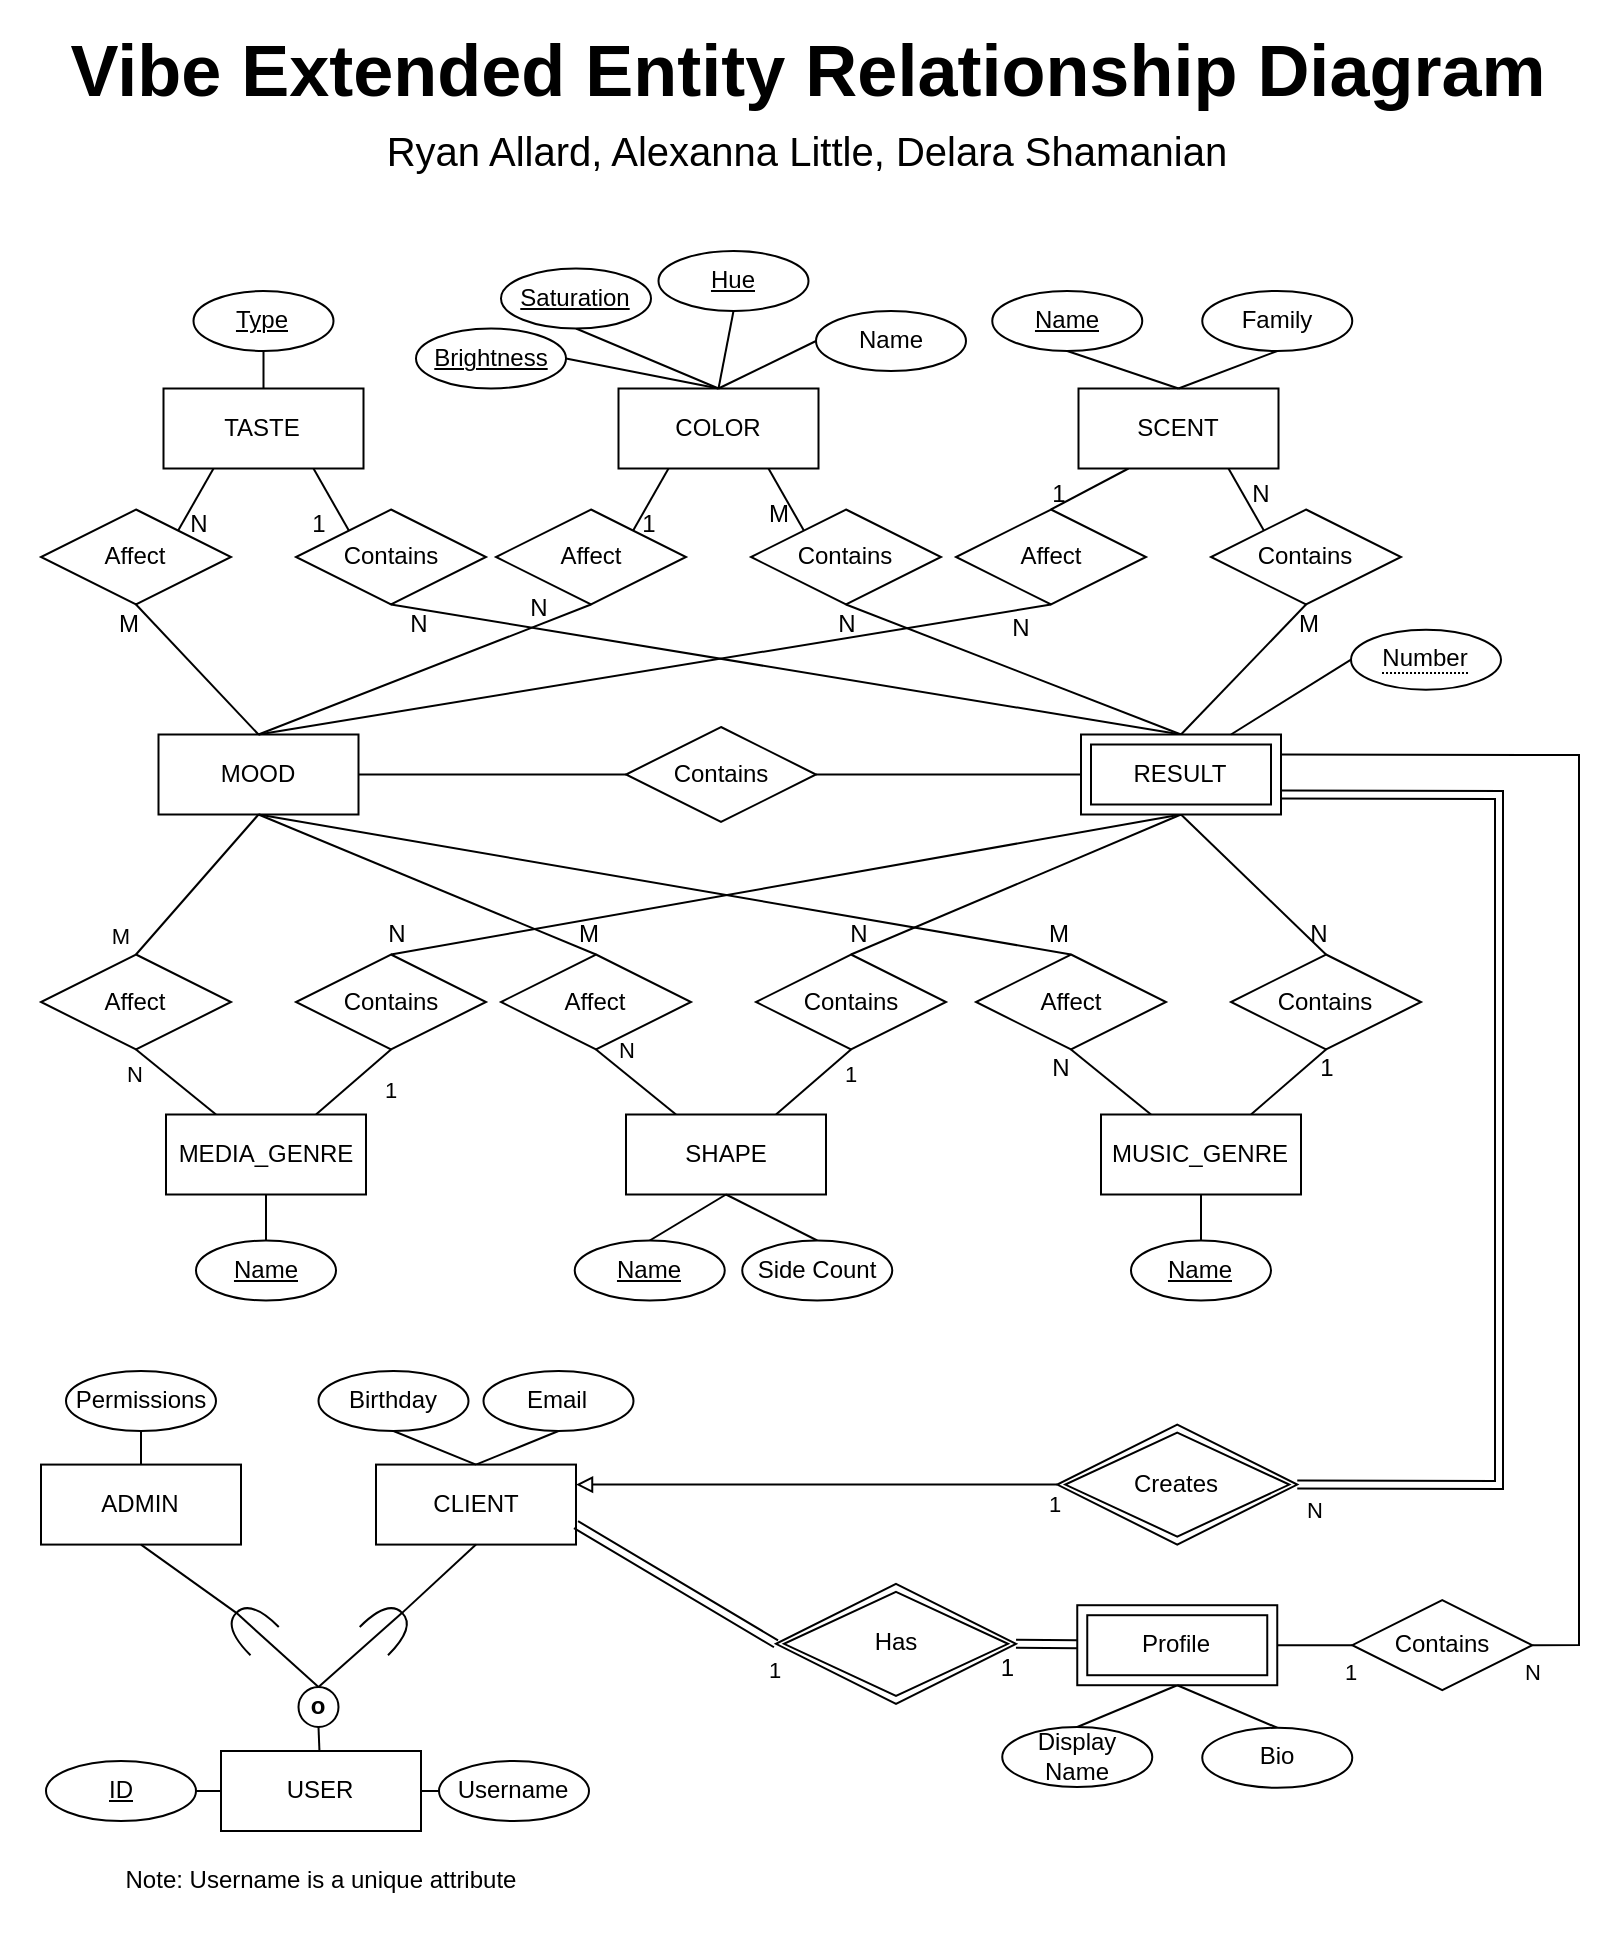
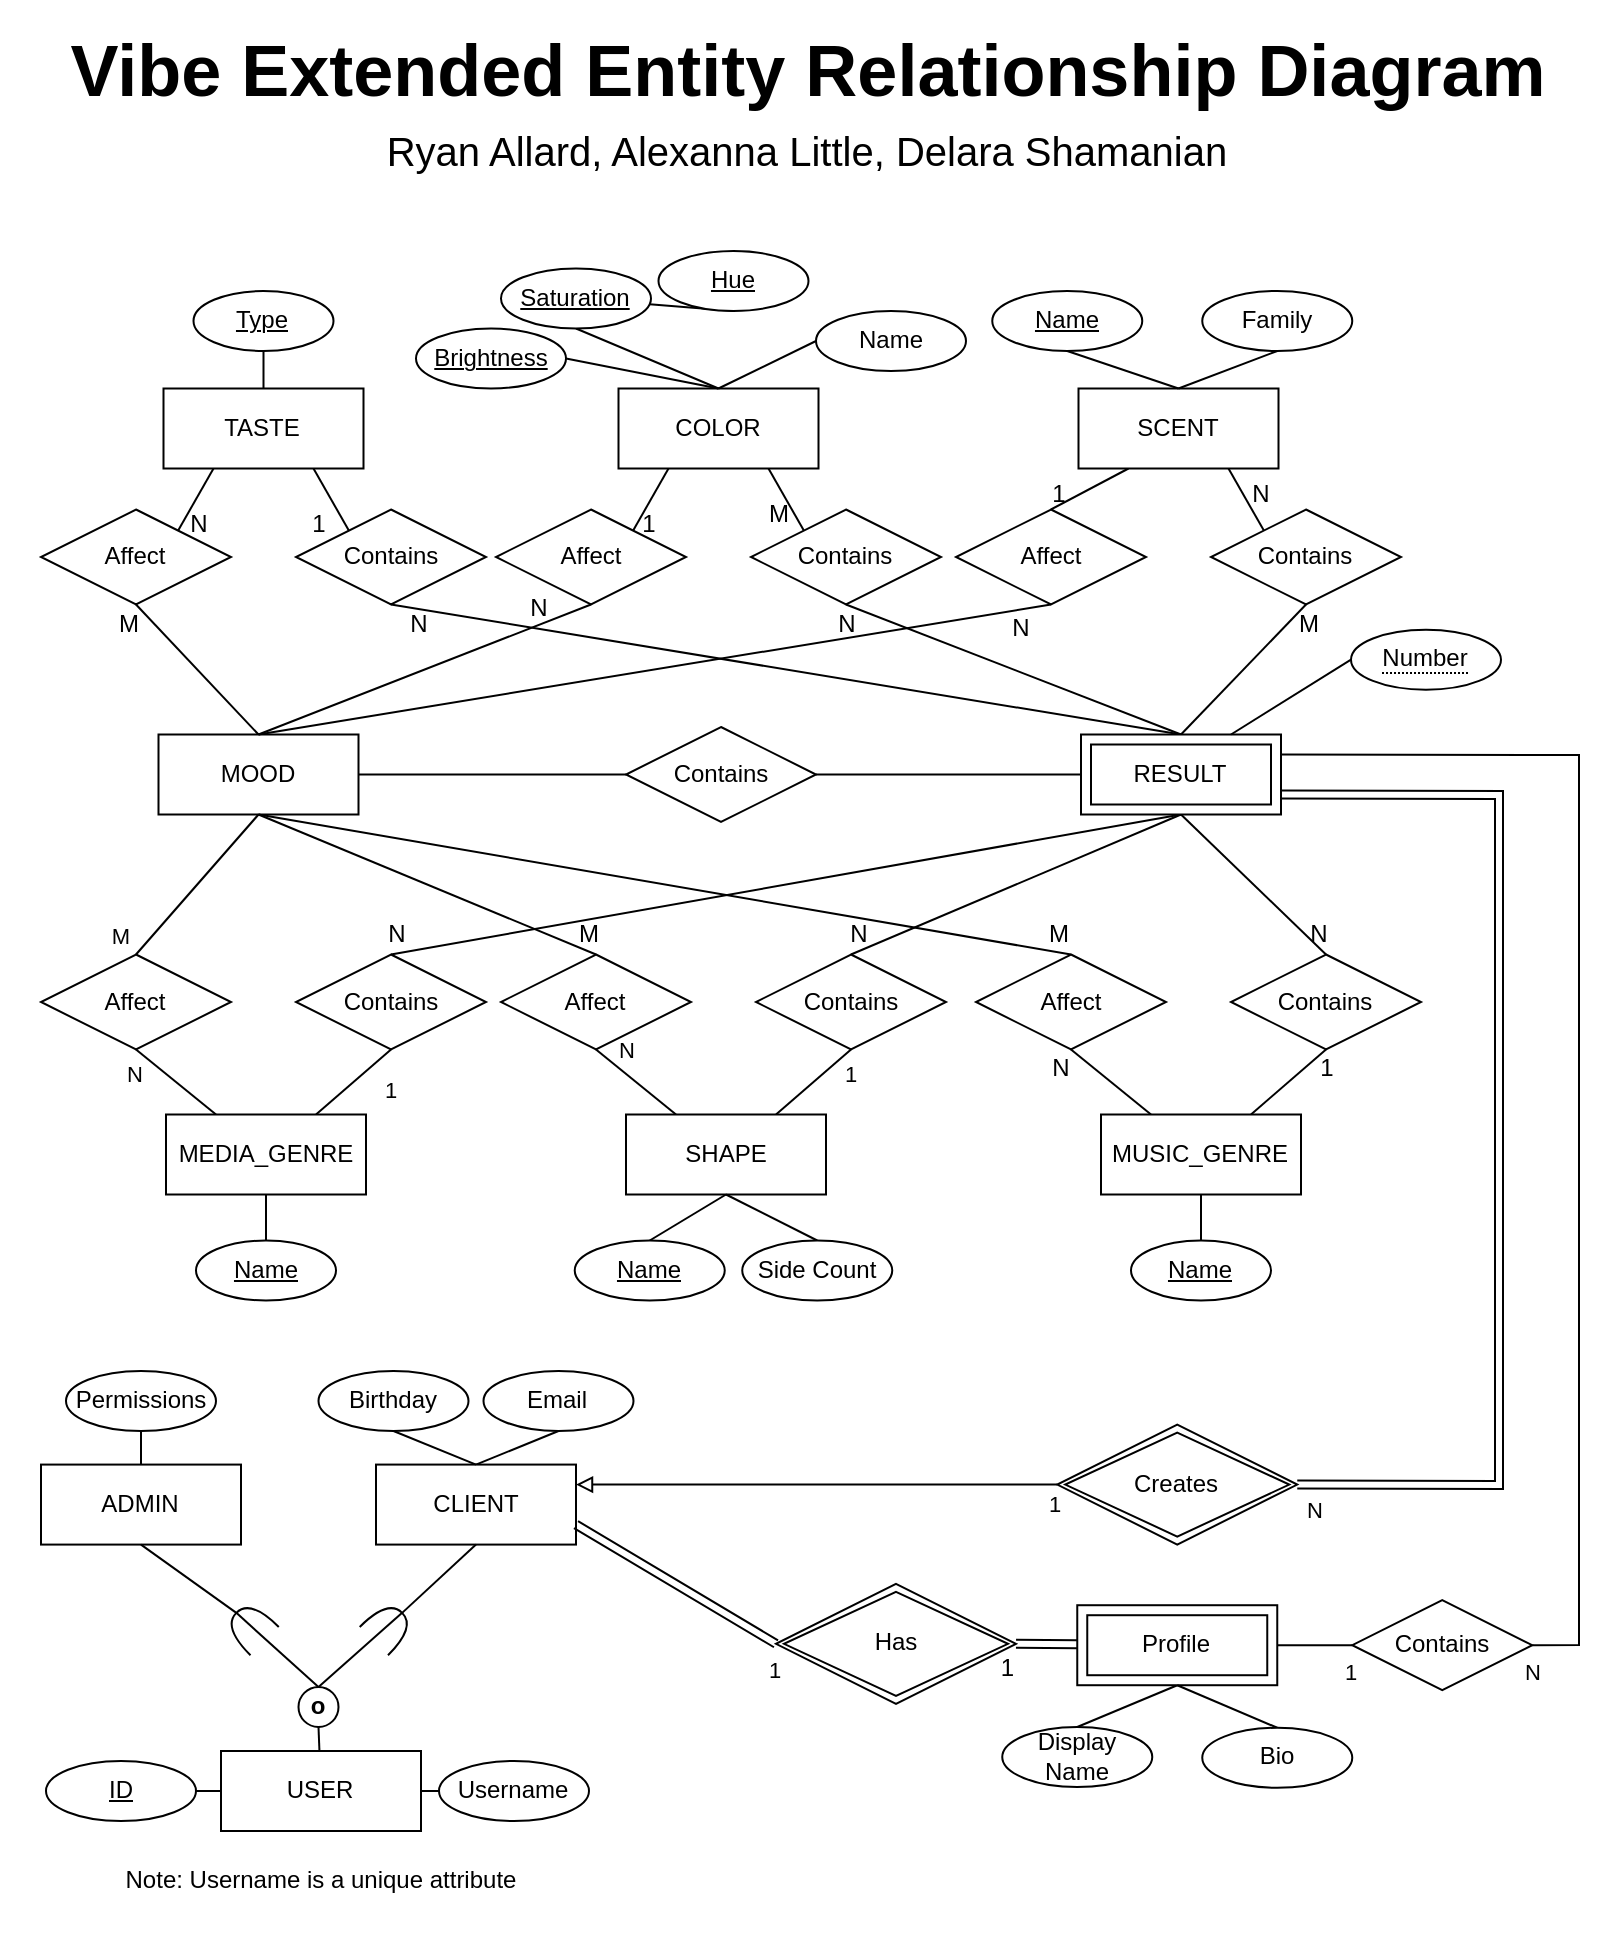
edge "Hue" -- "COLOR": now "Hue" -- "Saturation"
